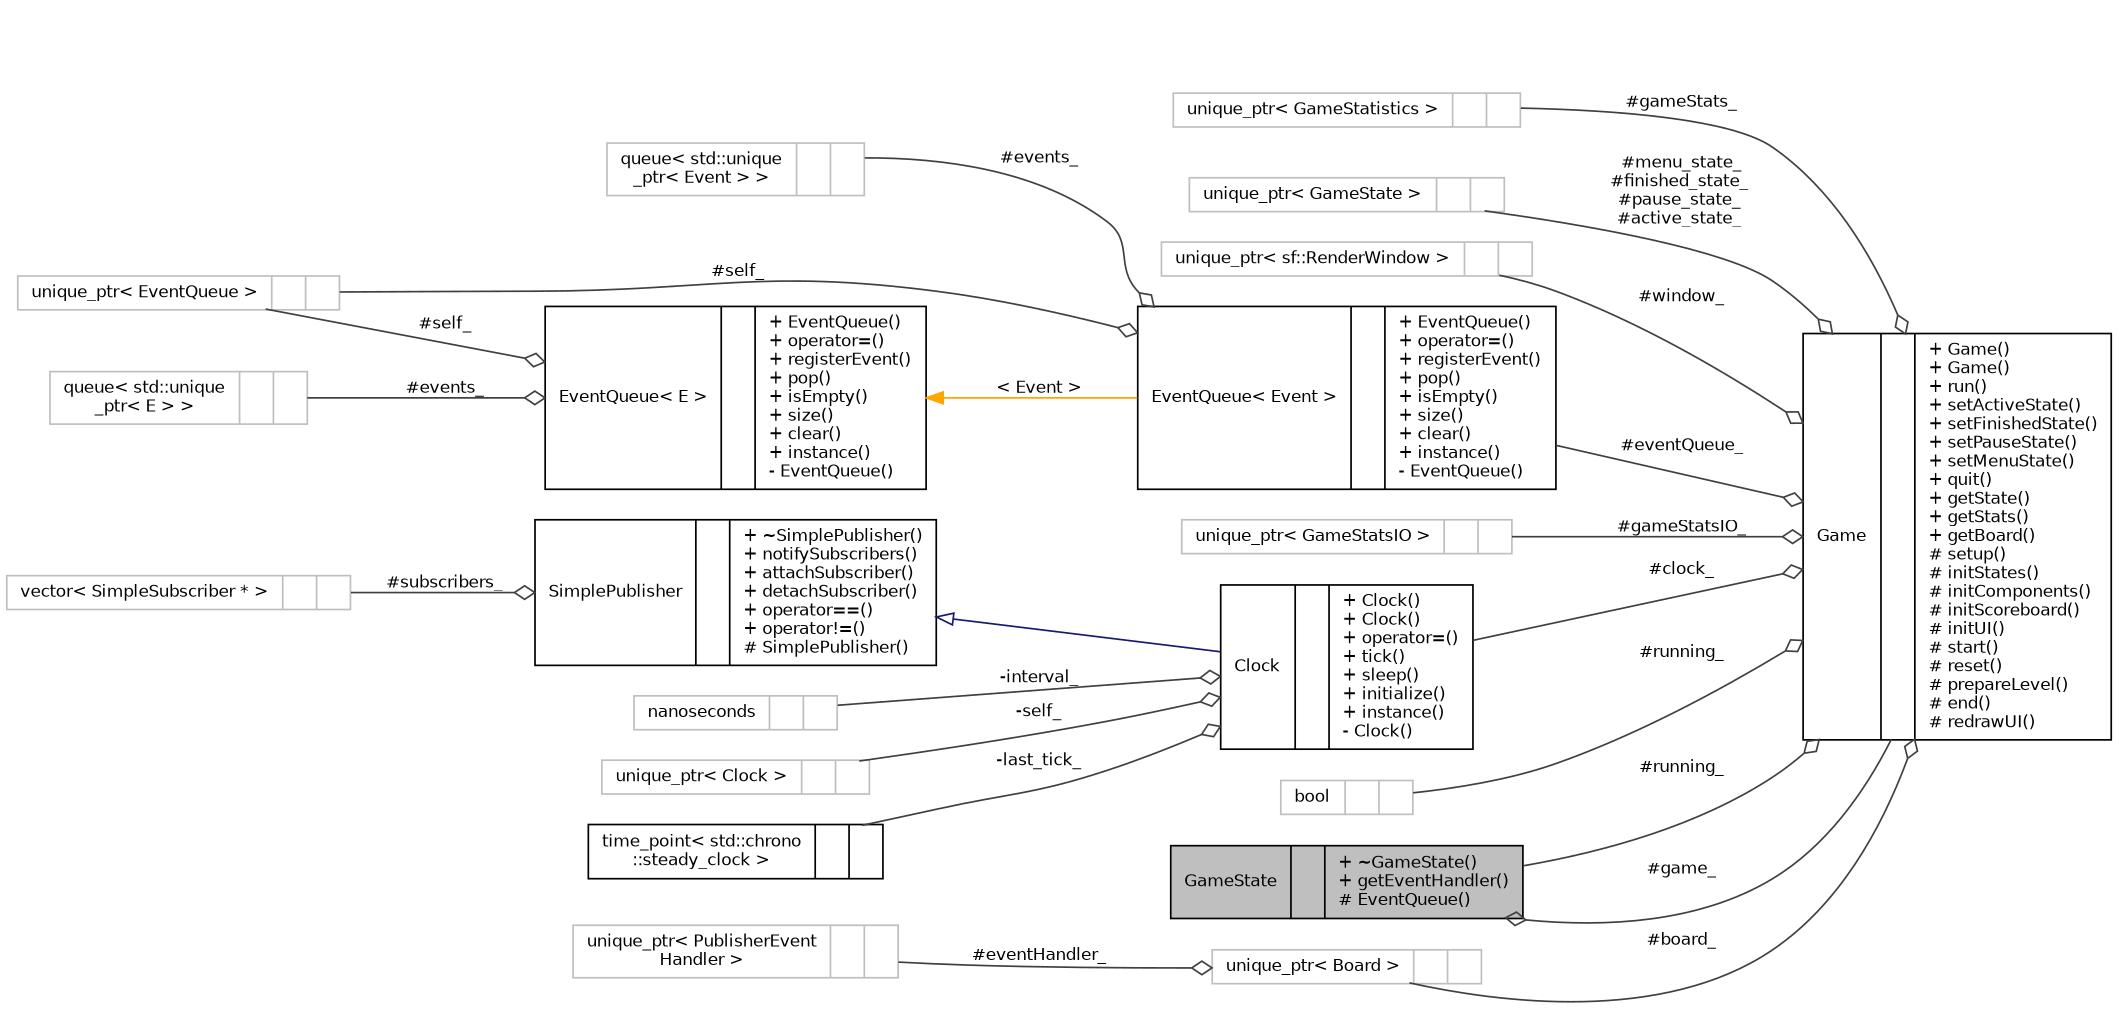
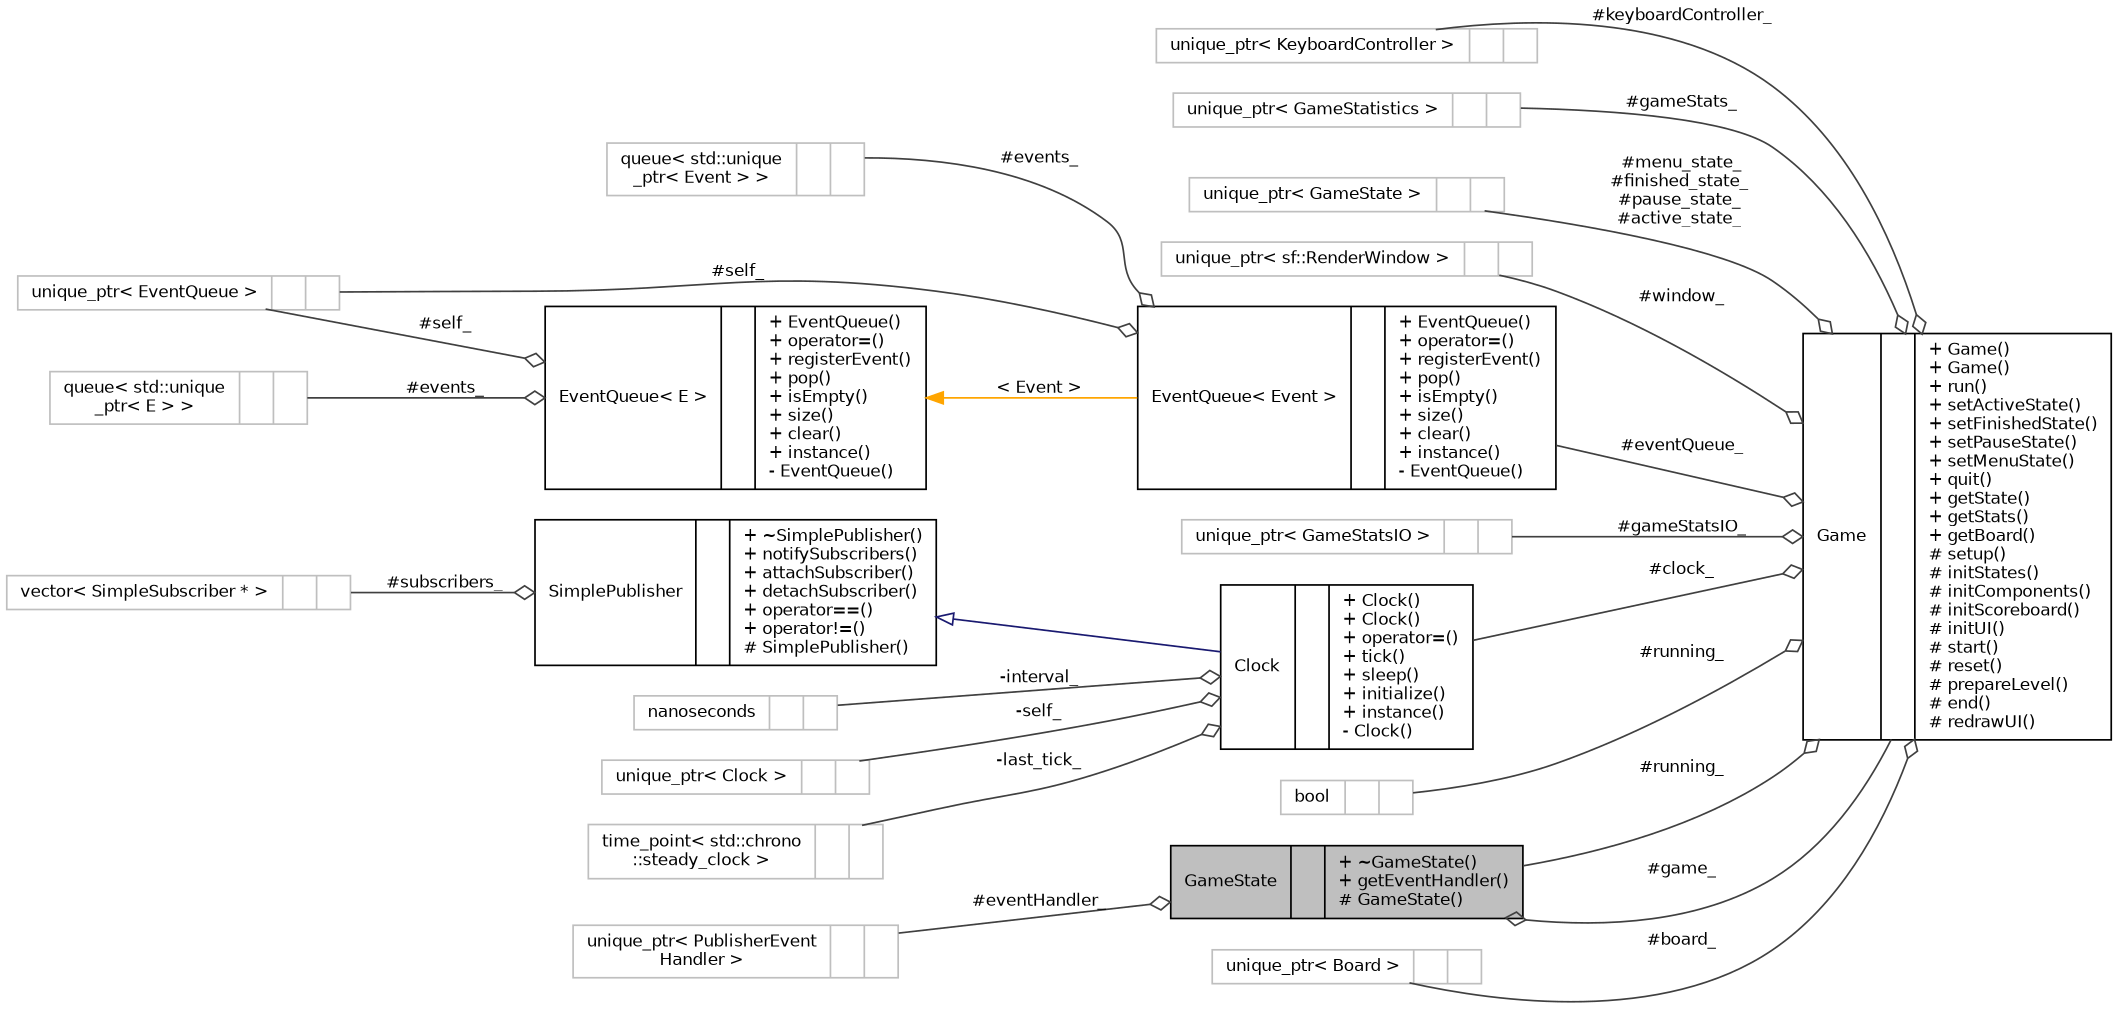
node "unique_ptr< KeyboardController >": added
node "time_point< std::chrono": color black -> grey75
node "GameState": text "# EventQueue()" -> "# GameState()"
edge "unique_ptr< PublisherEvent" -> "unique_ptr< Board >": now "unique_ptr< PublisherEvent" -> "GameState"
